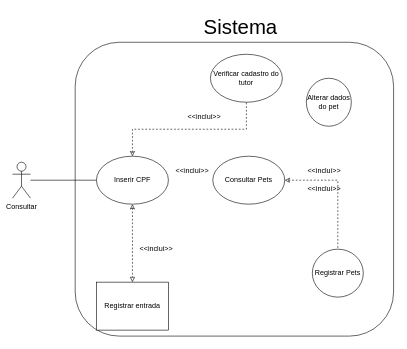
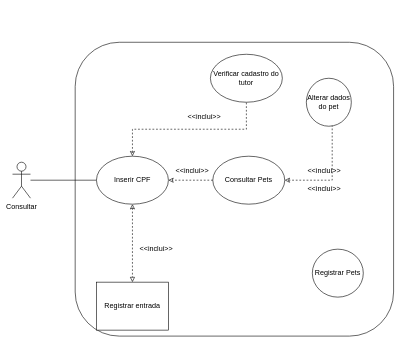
node "Sistema": removed
edge "Alterar dados do pet" -> "Consultar Pets": added
edge "Consultar Pets" -> "Inserir CPF": added
edge "Registrar Pets" -> "Consultar Pets": removed
